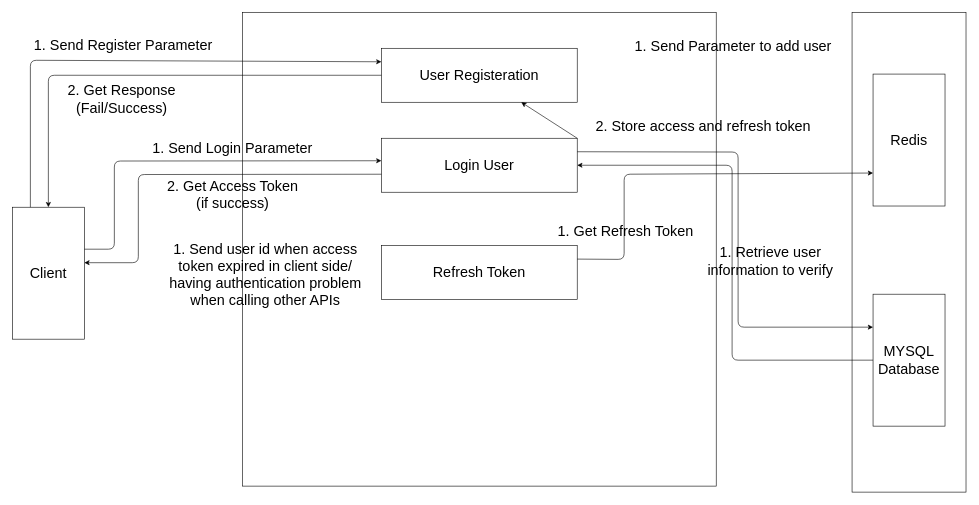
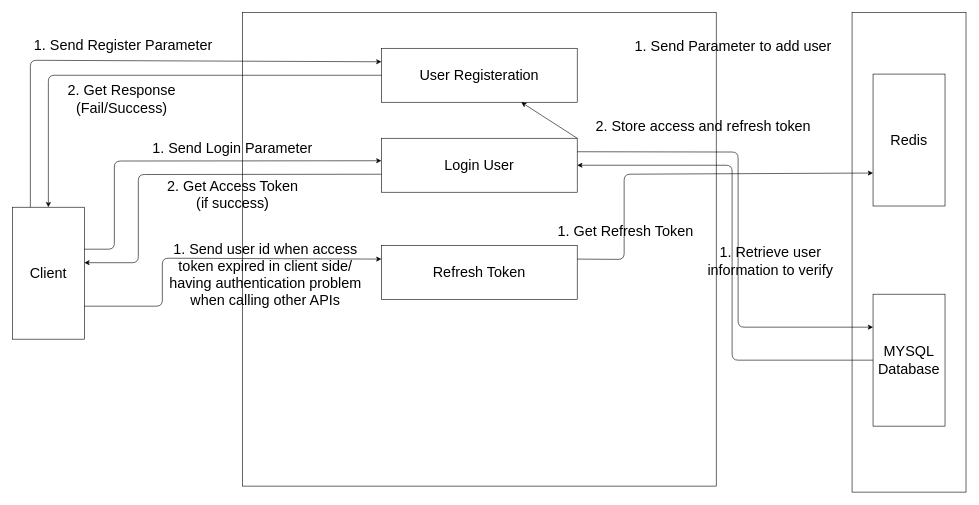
edge "Client" -> "Refresh Token": added
